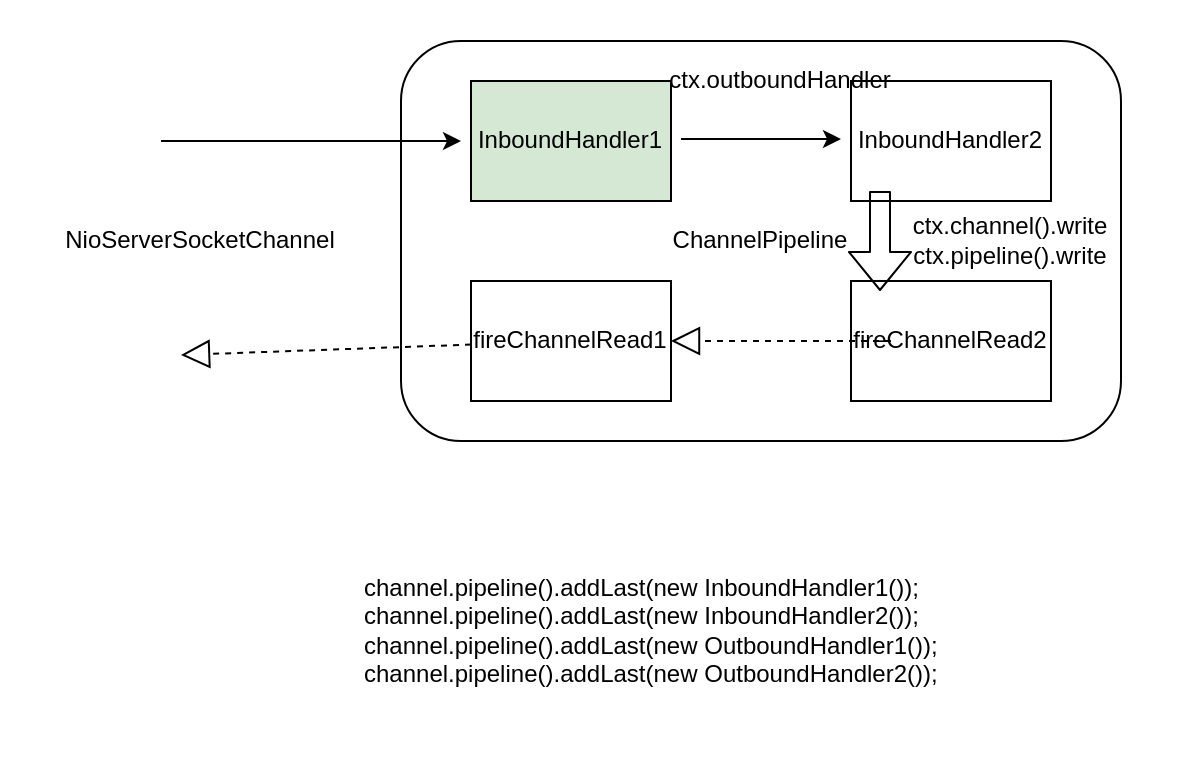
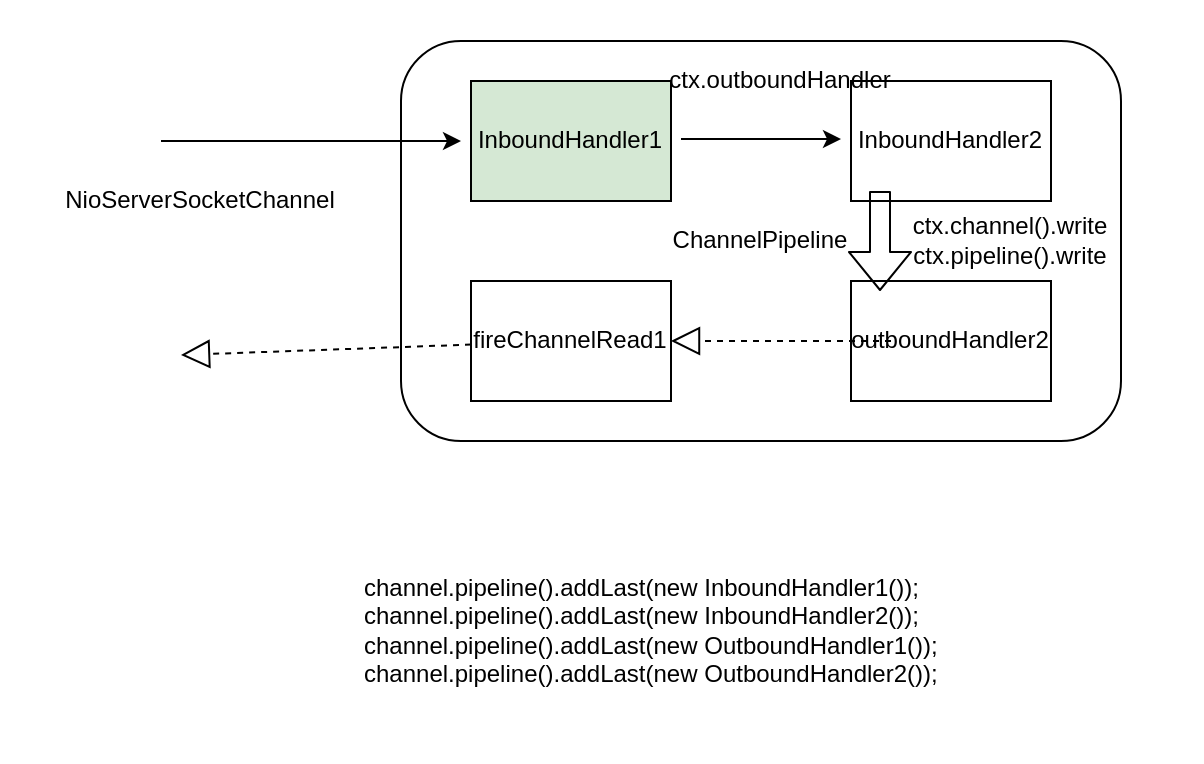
node "NioServerSocketChannel": moved (201, 241) -> (201, 201)
node "fireChannelRead2": label "fireChannelRead2" -> "outboundHandler2"
